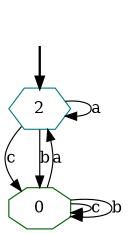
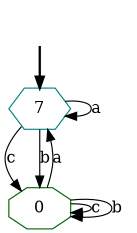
node "2": label "2" -> "7"
